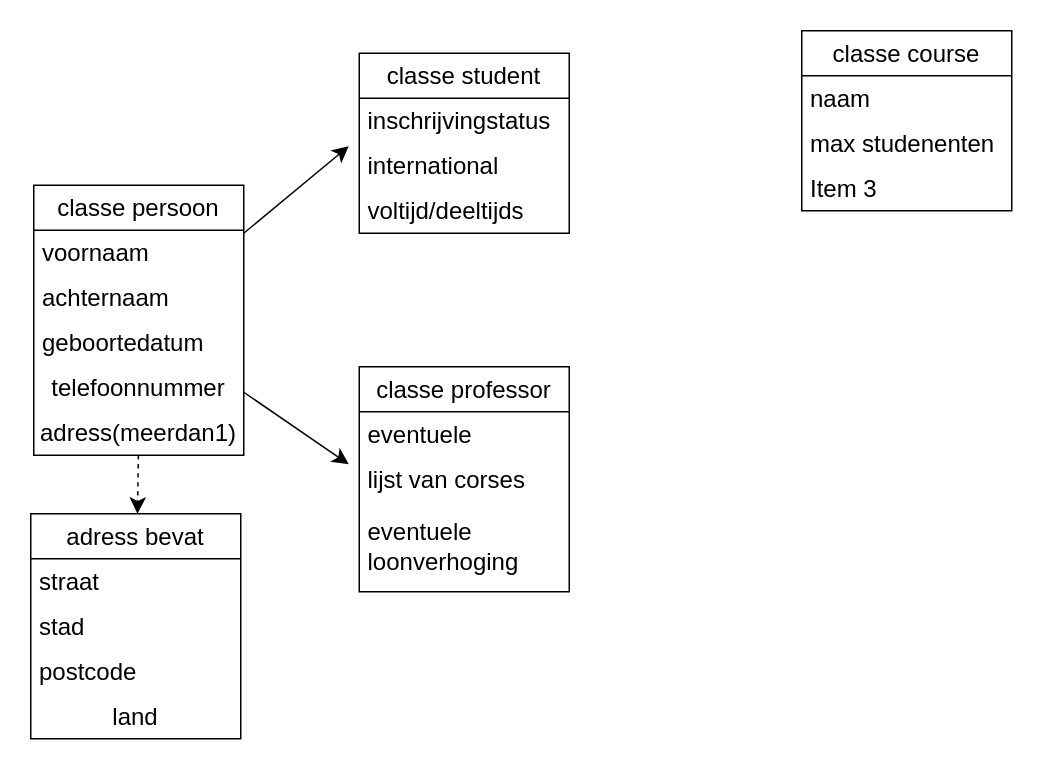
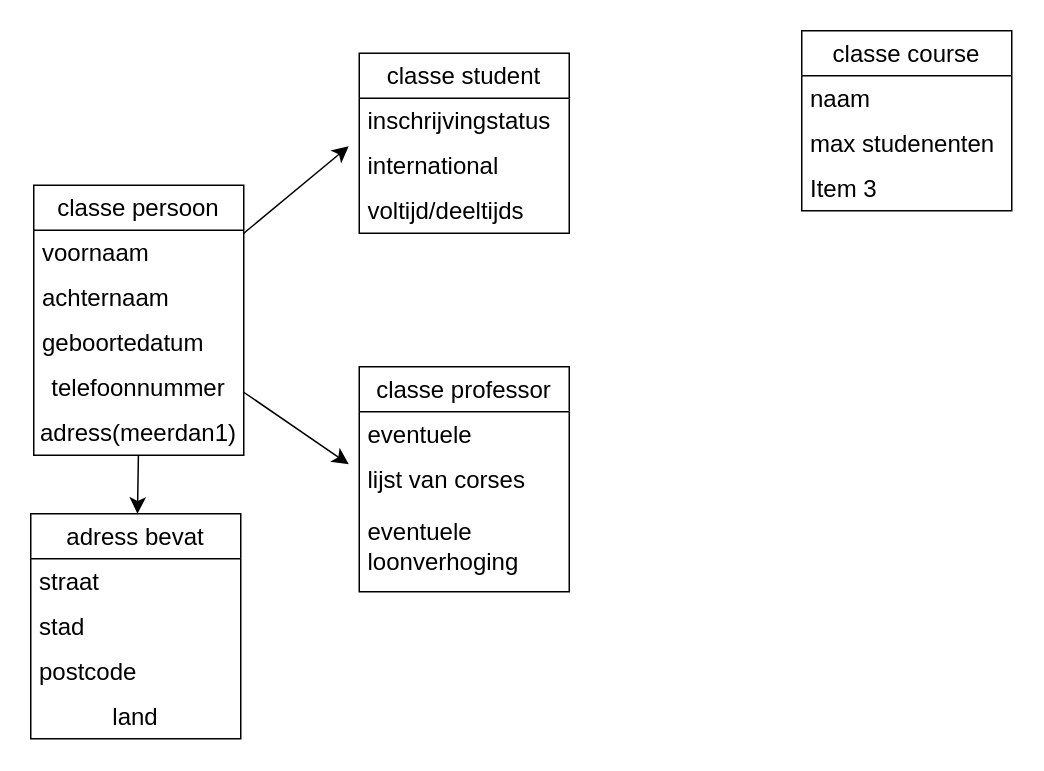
edge "adress(meerdan1)" -> "adress bevat": style dashed -> solid
